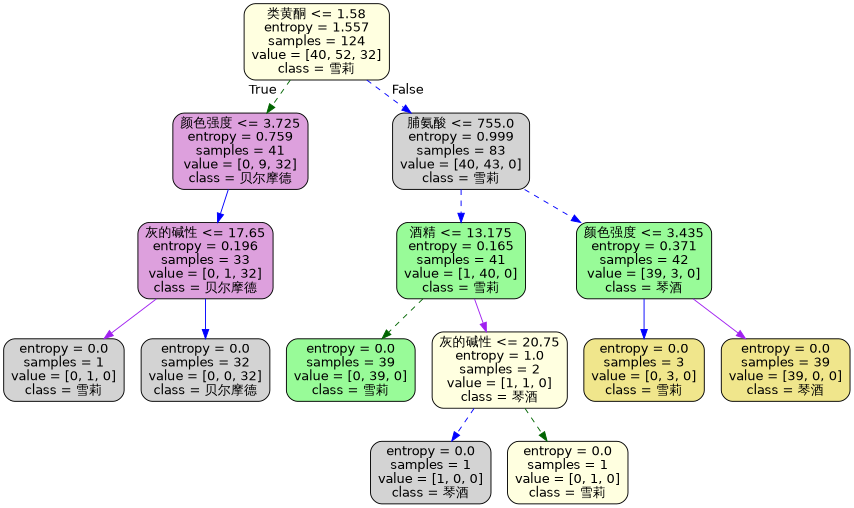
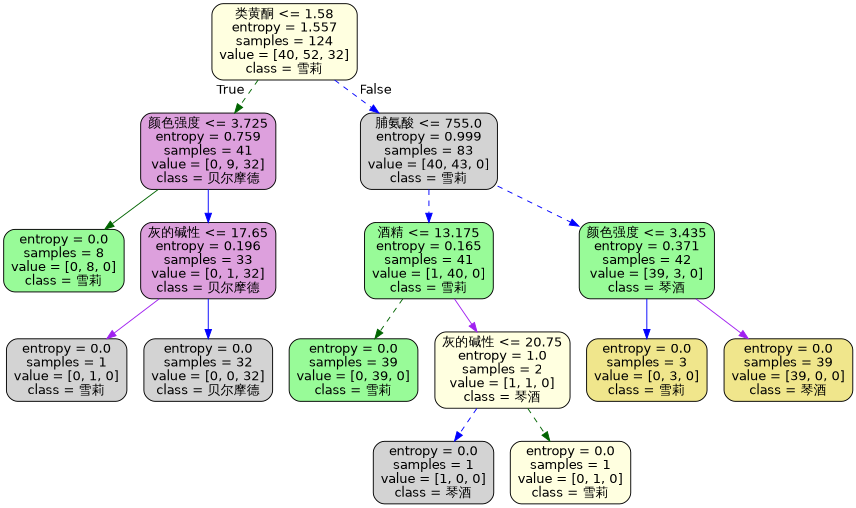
node "entropy = 0.0 samples = 8 value = [0, 8, 0] class = 雪莉": added
